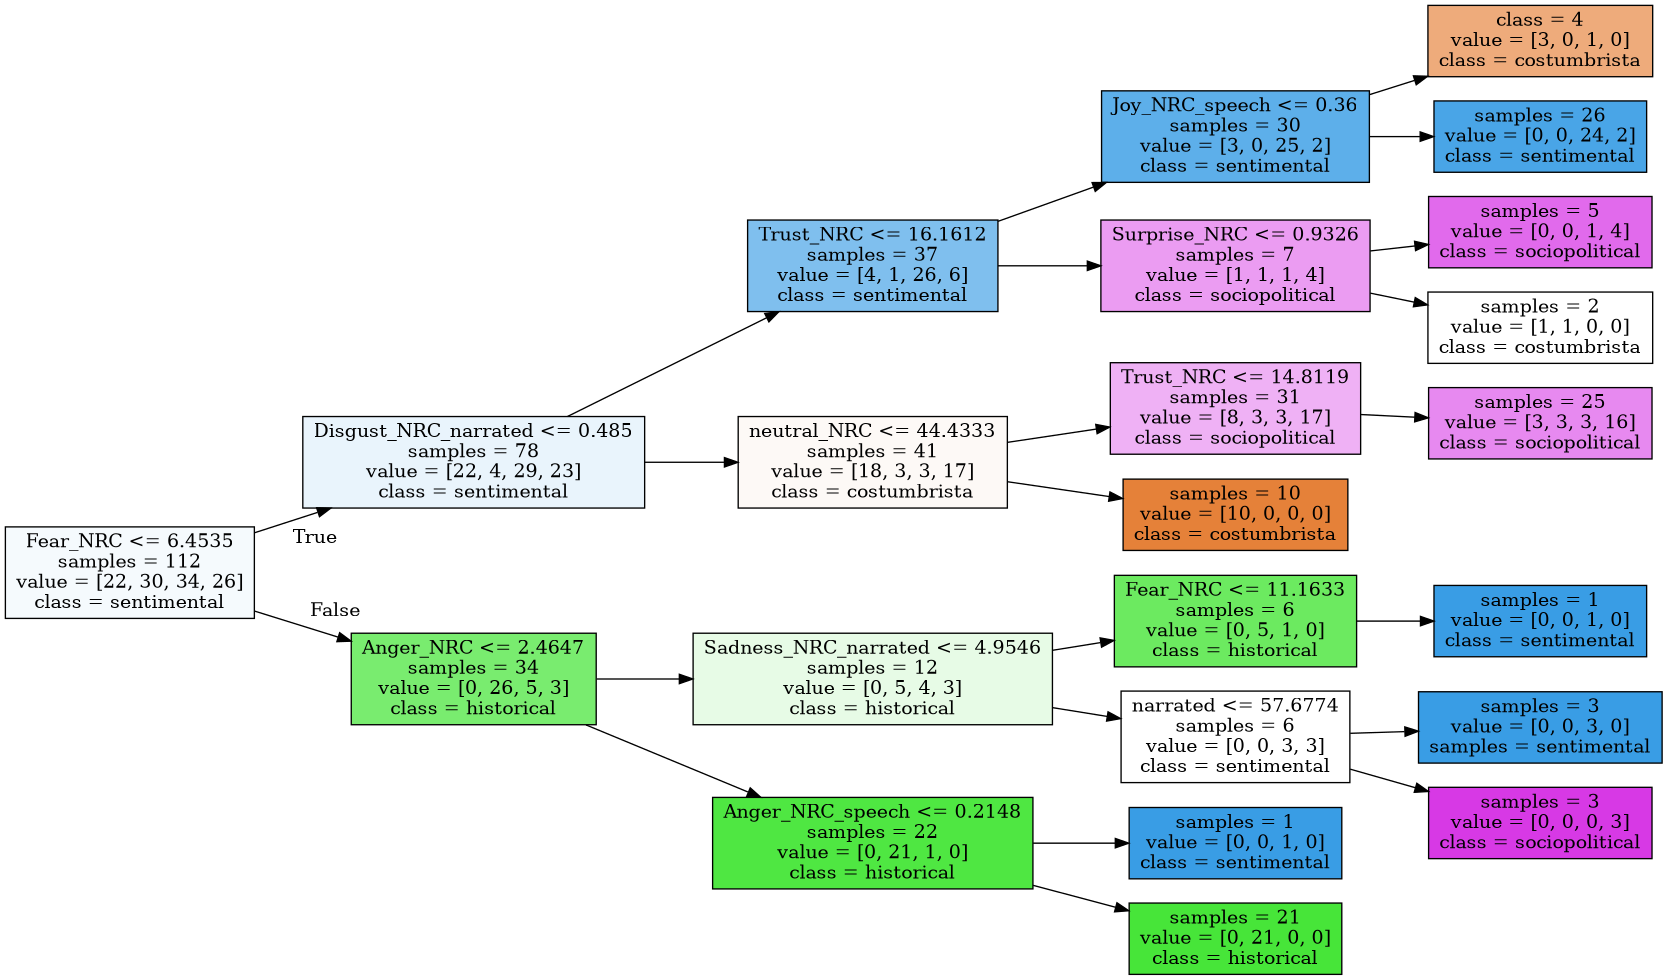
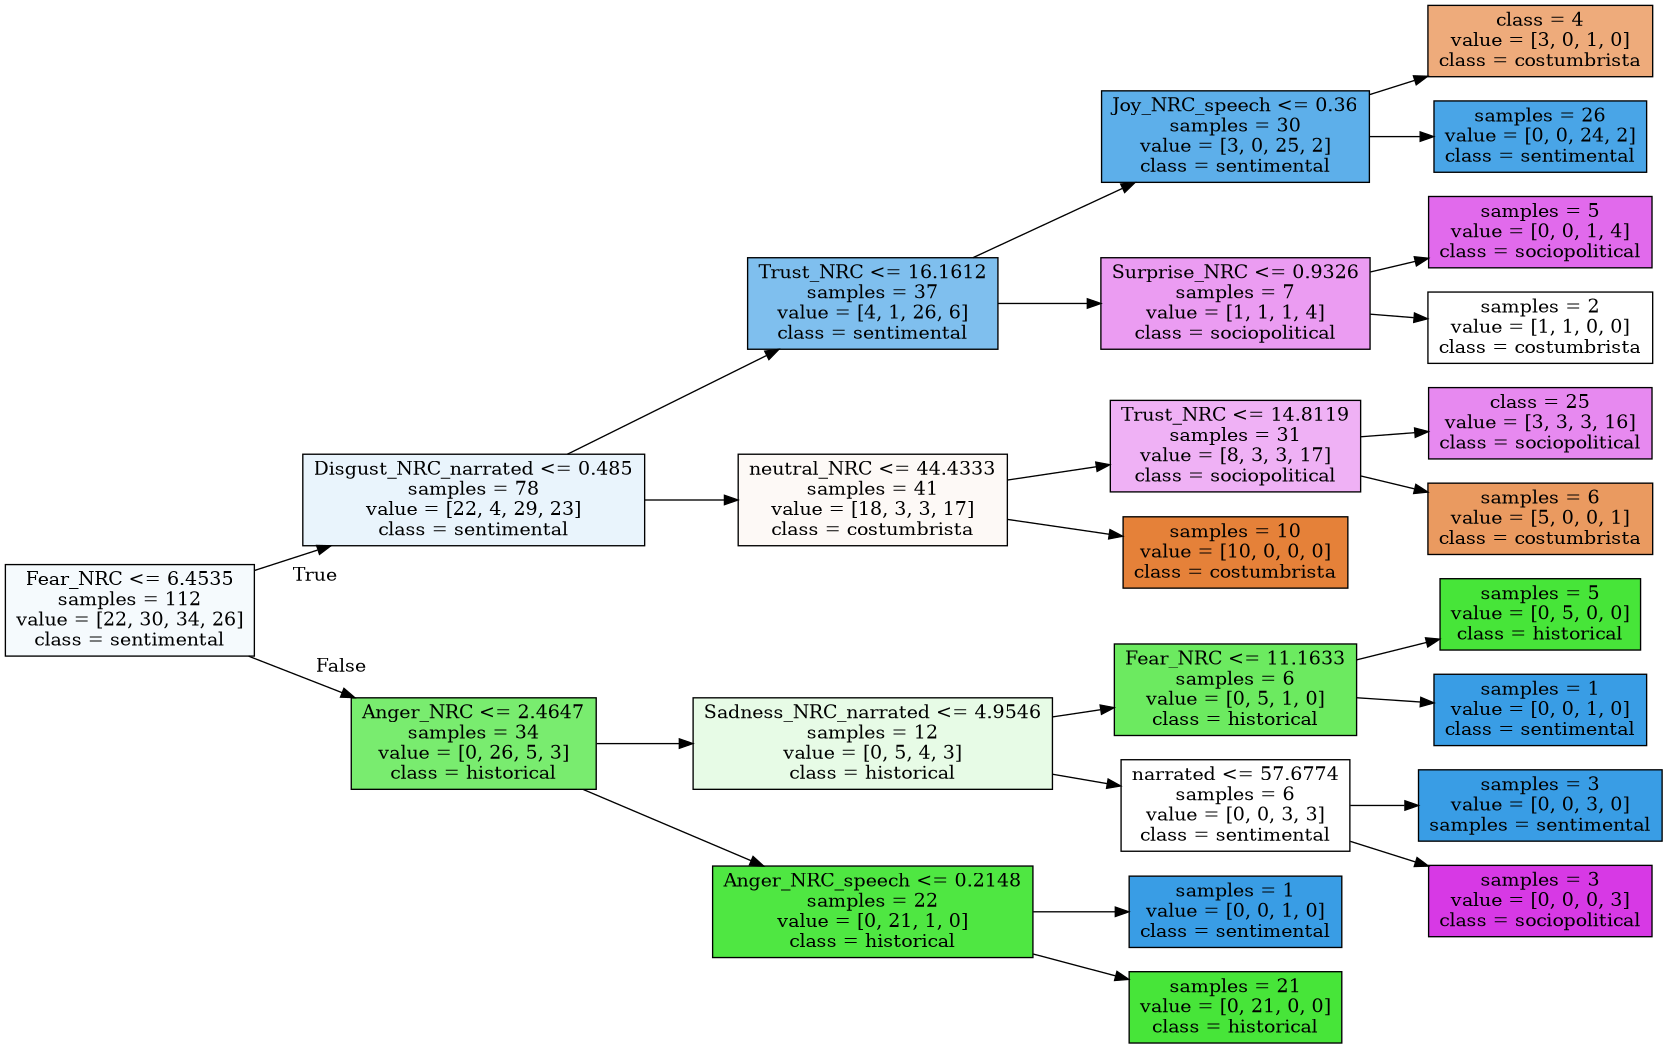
node "samples = 25 value = [3, 3, 3, 16] class = sociopolitical": label "samples = 25 value = [3, 3, 3, 16] class = sociopolitical" -> "class = 25 value = [3, 3, 3, 16] class = sociopolitical"
node "samples = 6 value = [5, 0, 0, 1] class = costumbrista": added
node "samples = 5 value = [0, 5, 0, 0] class = historical": added
